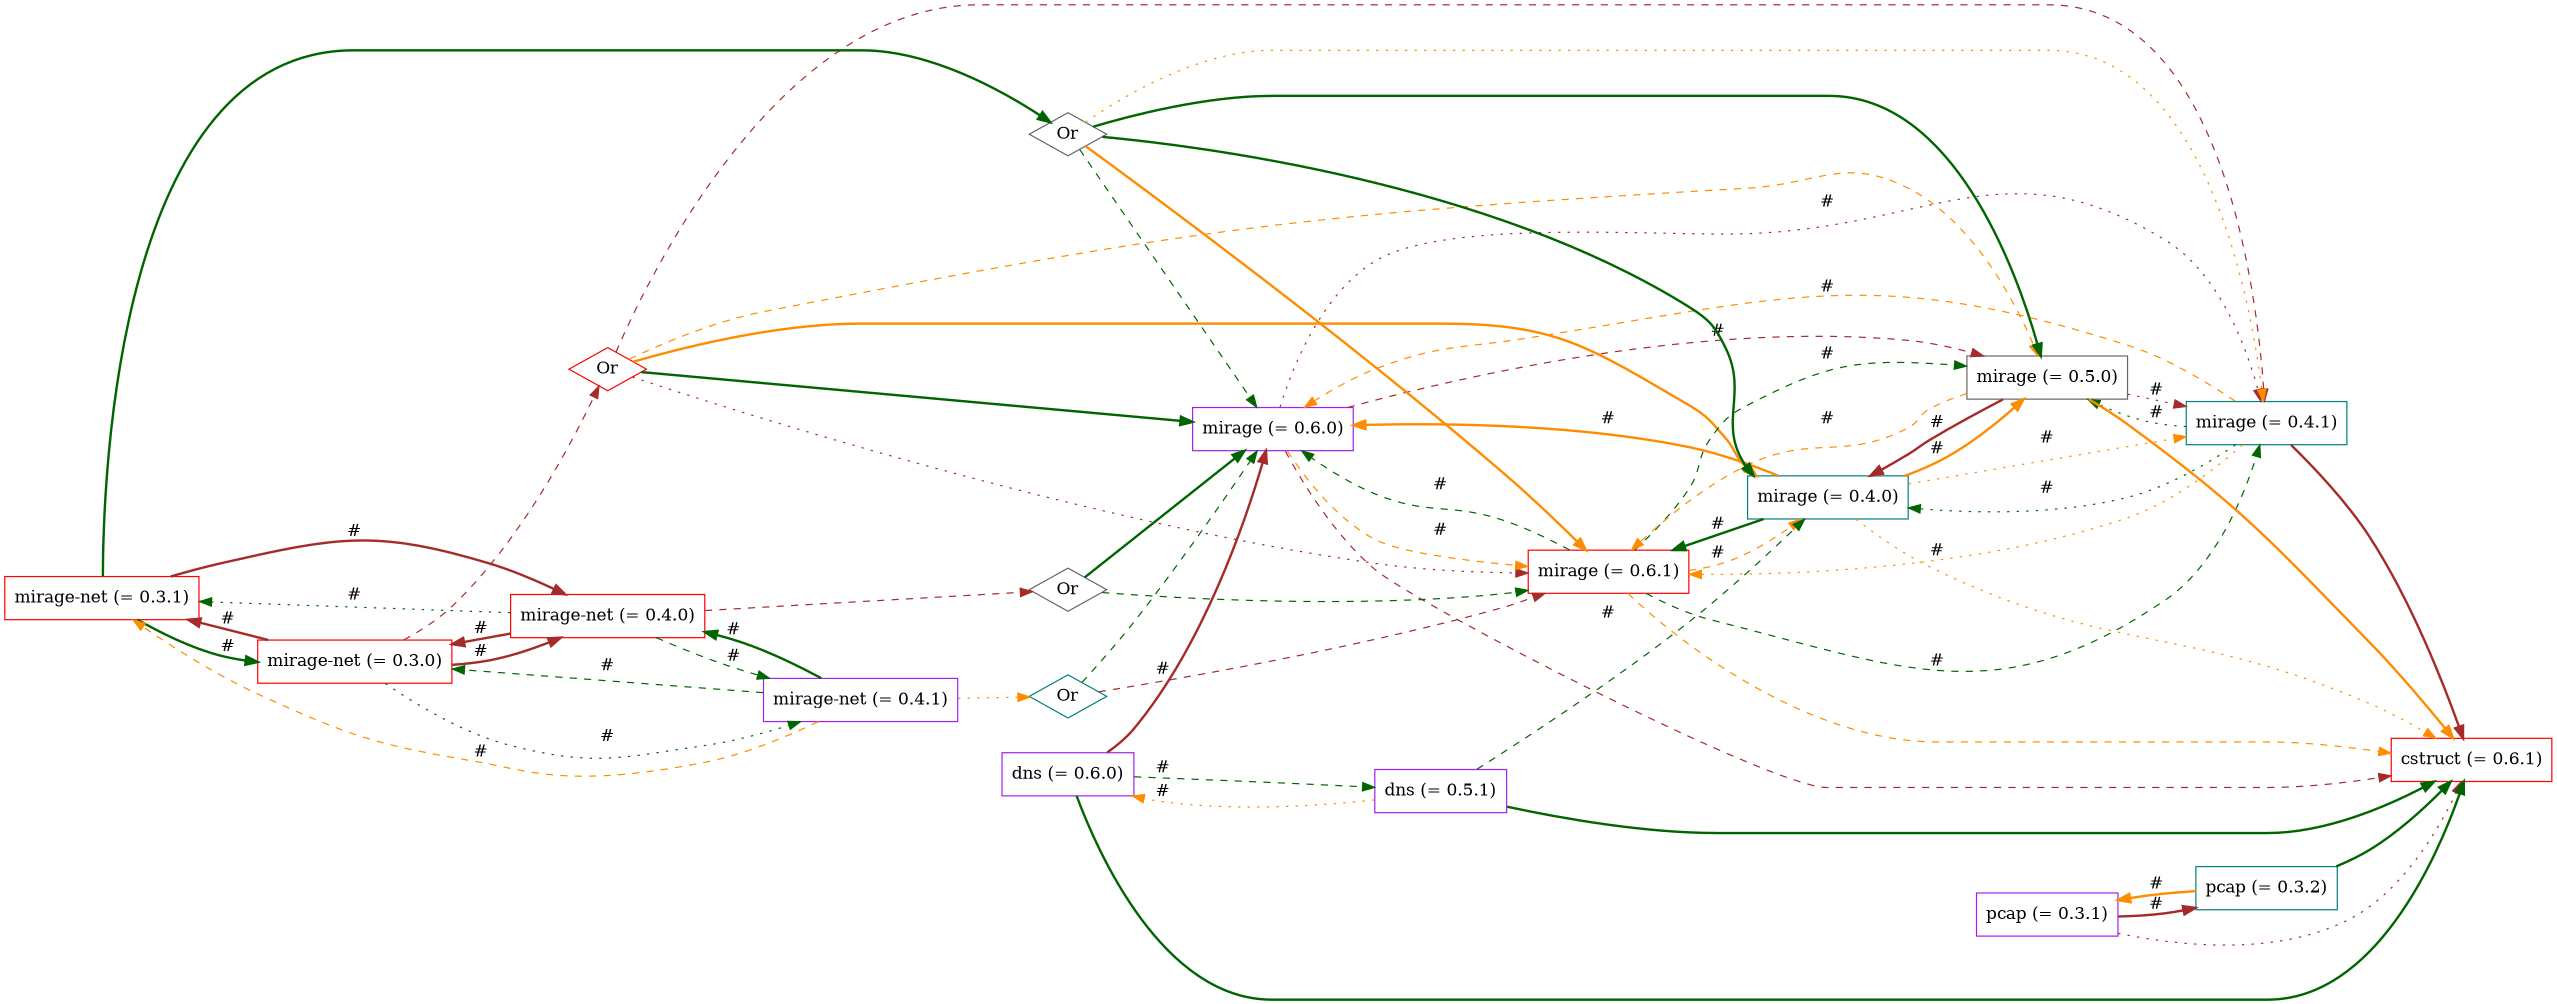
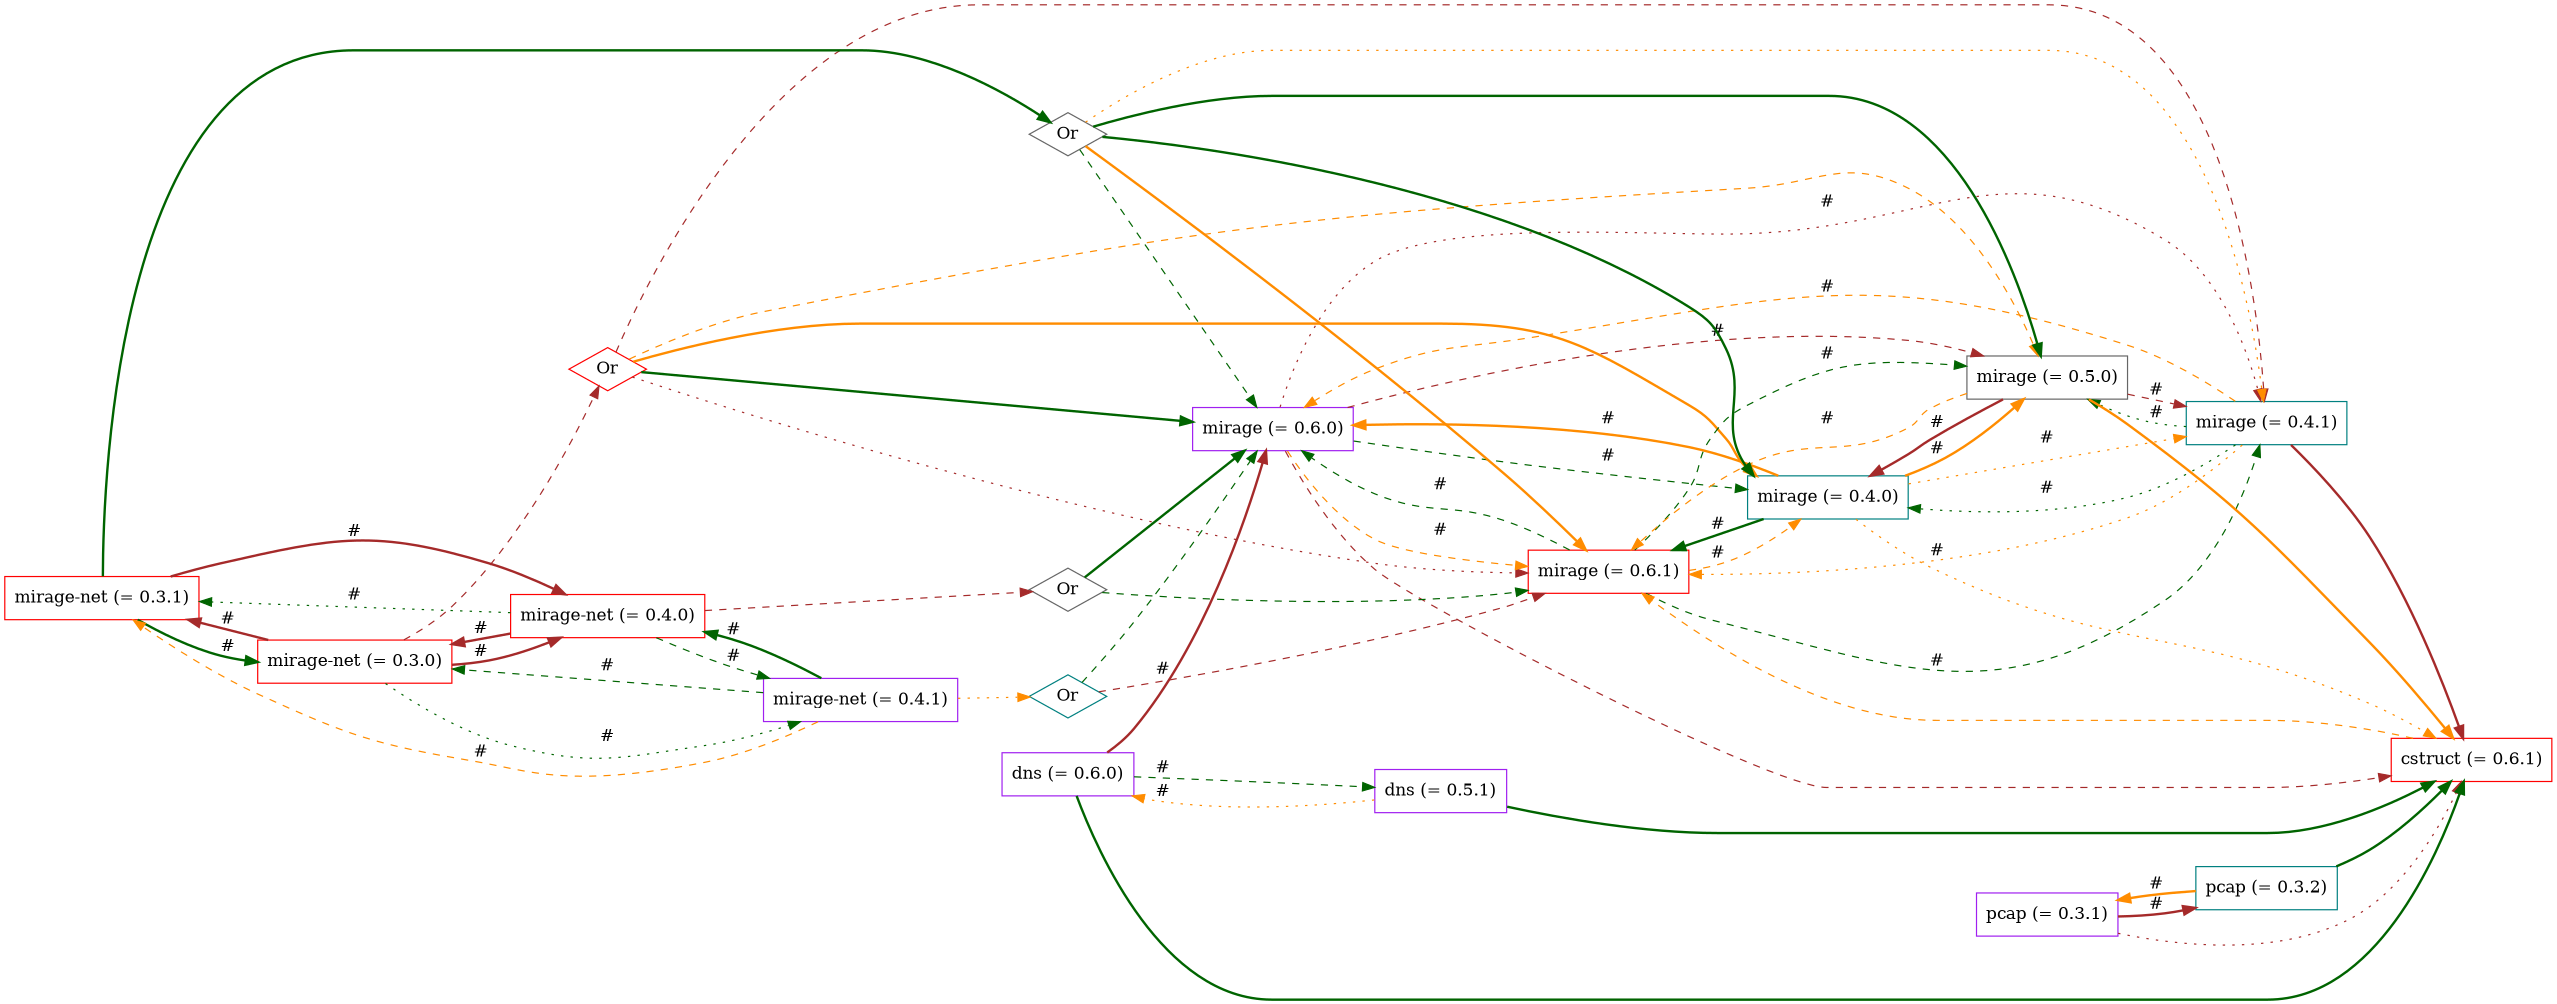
edge "mirage (= 0.5.0)" -> "mirage (= 0.4.1)": style dotted -> dashed
edge "dns (= 0.5.1)" -> "mirage (= 0.4.0)": now "mirage (= 0.6.0)" -> "mirage (= 0.4.0)"
edge "mirage (= 0.6.1)" -> "cstruct (= 0.6.1)": reversed
